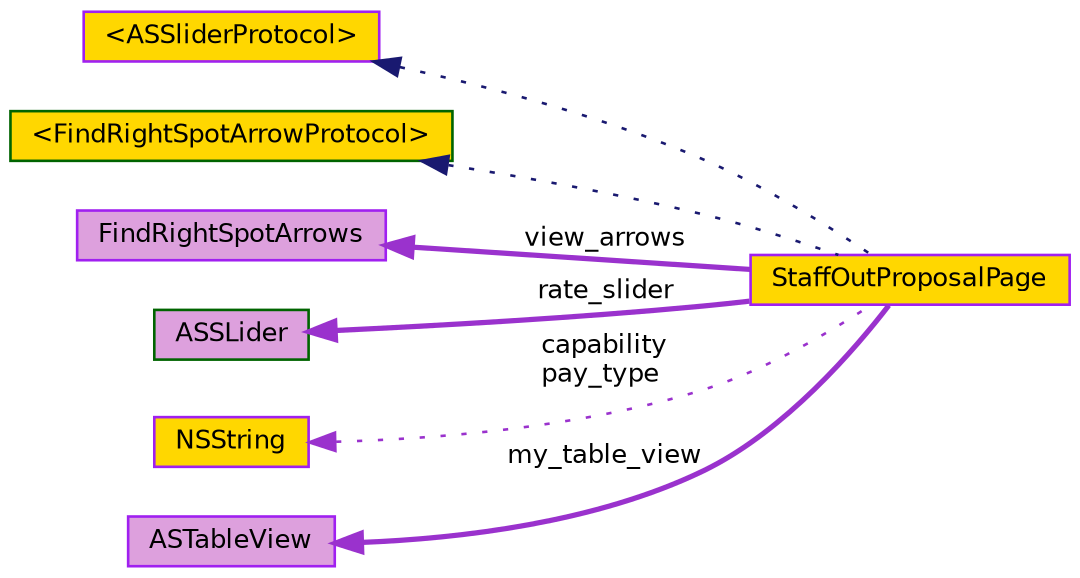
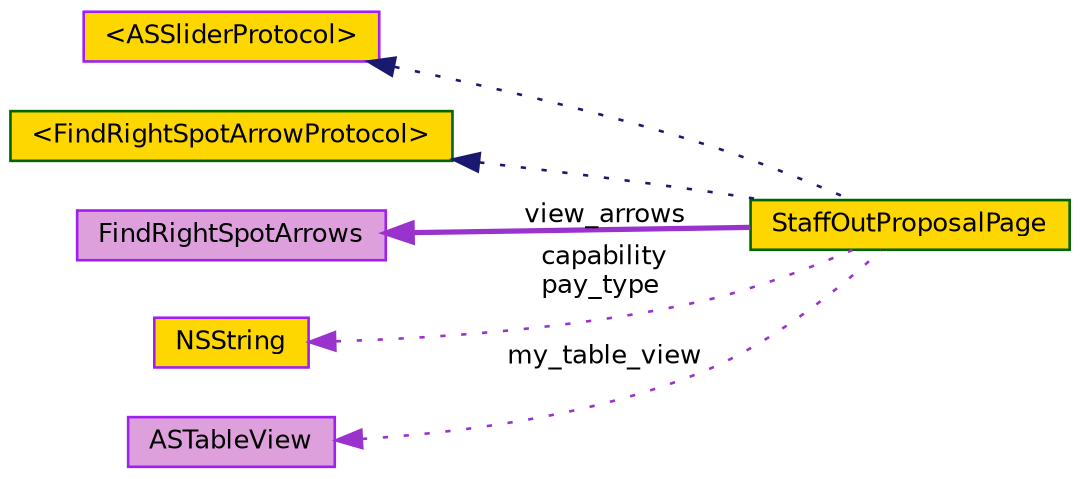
node "StaffOutProposalPage": color purple -> darkgreen
node "ASSLider": removed
edge "StaffOutProposalPage" -> "ASTableView": style bold -> dotted
